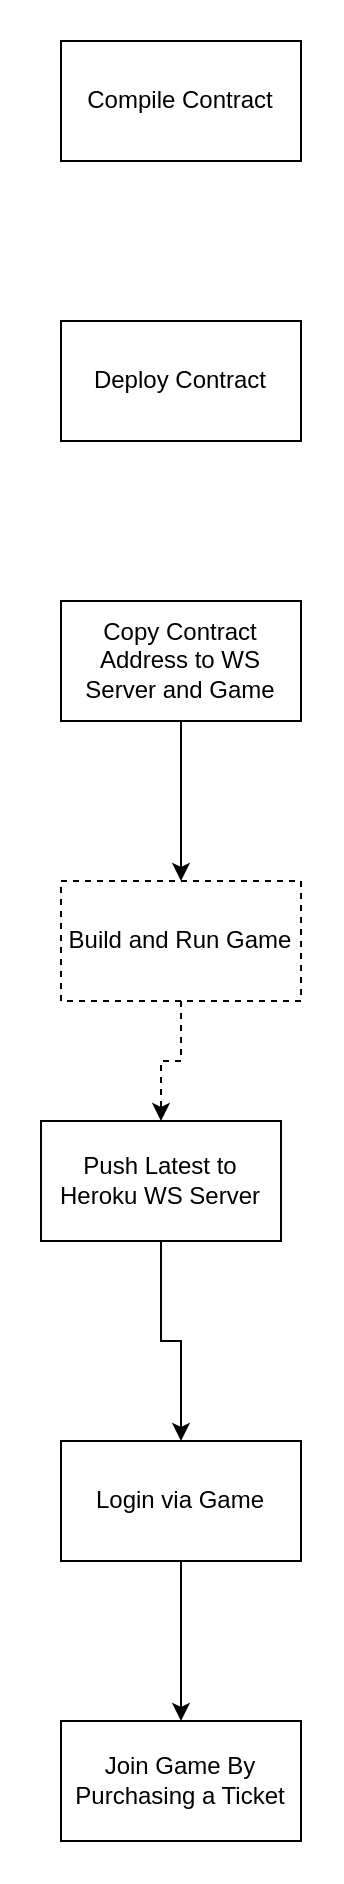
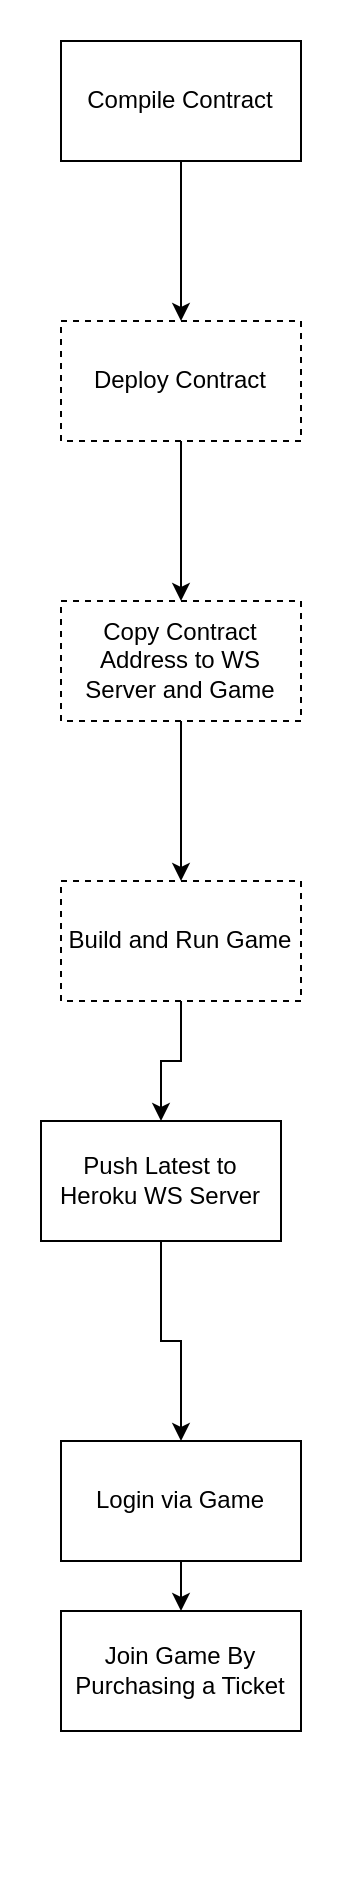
edge "Compile Contract" -> "Deploy Contract": added
node "Deploy Contract": style solid -> dashed
edge "Deploy Contract" -> "Copy Contract Address to WS Server and Game": added
node "Copy Contract Address to WS Server and Game": style solid -> dashed
edge "Build and Run Game" -> "Push Latest to Heroku WS Server": style dashed -> solid
node "Join Game By Purchasing a Ticket": moved (181, 1781) -> (181, 1671)
